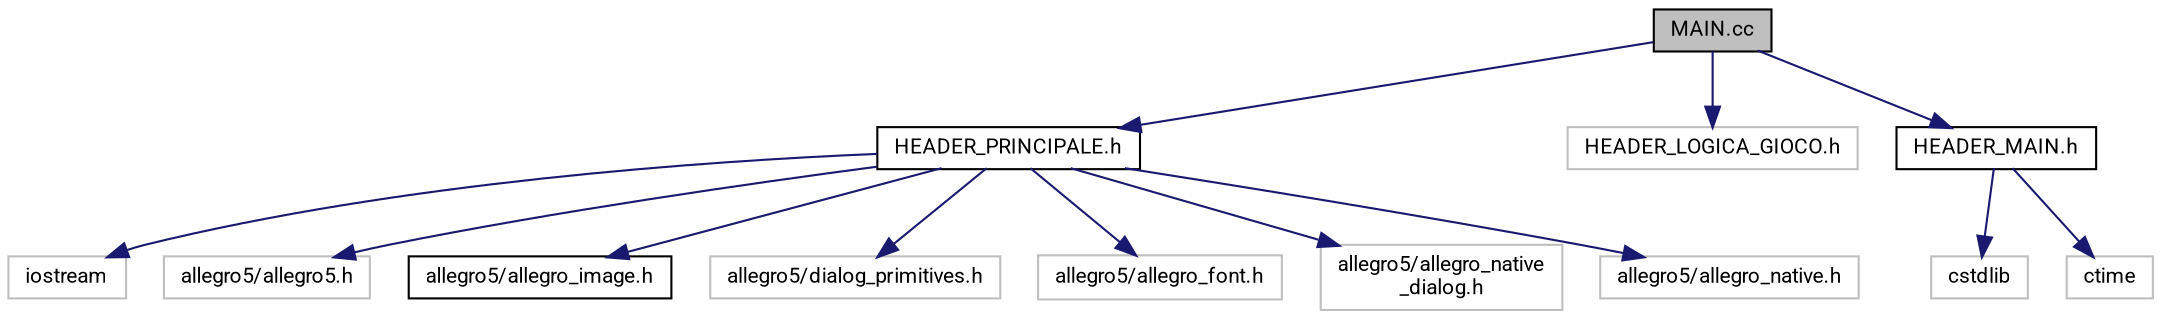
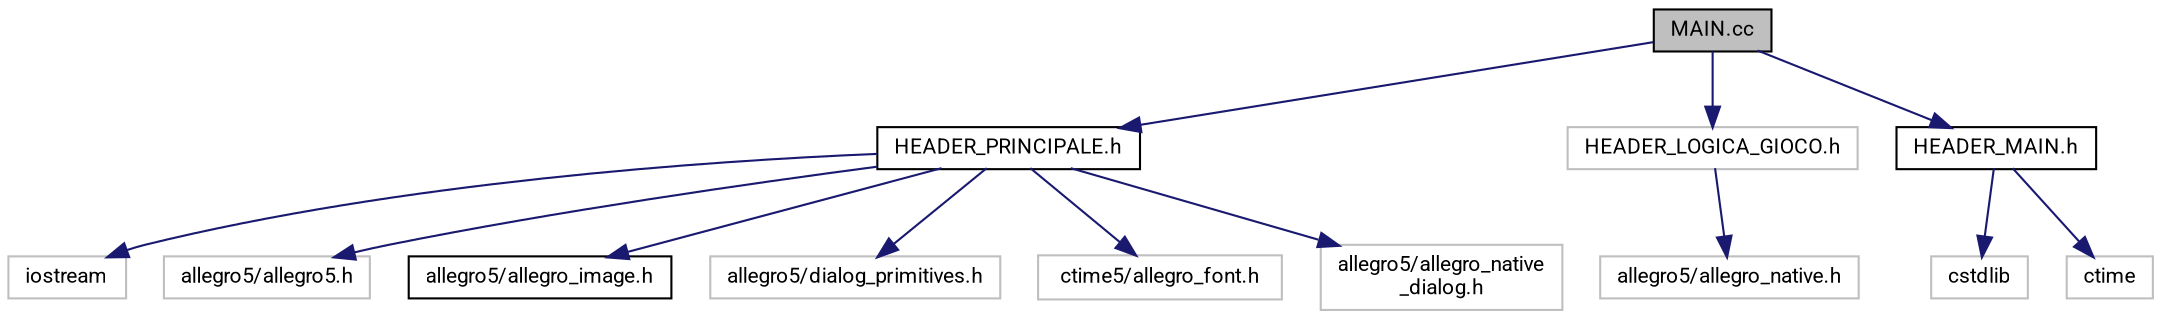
edge "HEADER_PRINCIPALE.h" -> "allegro5/allegro_native.h": now "HEADER_LOGICA_GIOCO.h" -> "allegro5/allegro_native.h"
node "allegro5/allegro_font.h": label "allegro5/allegro_font.h" -> "ctime5/allegro_font.h"
